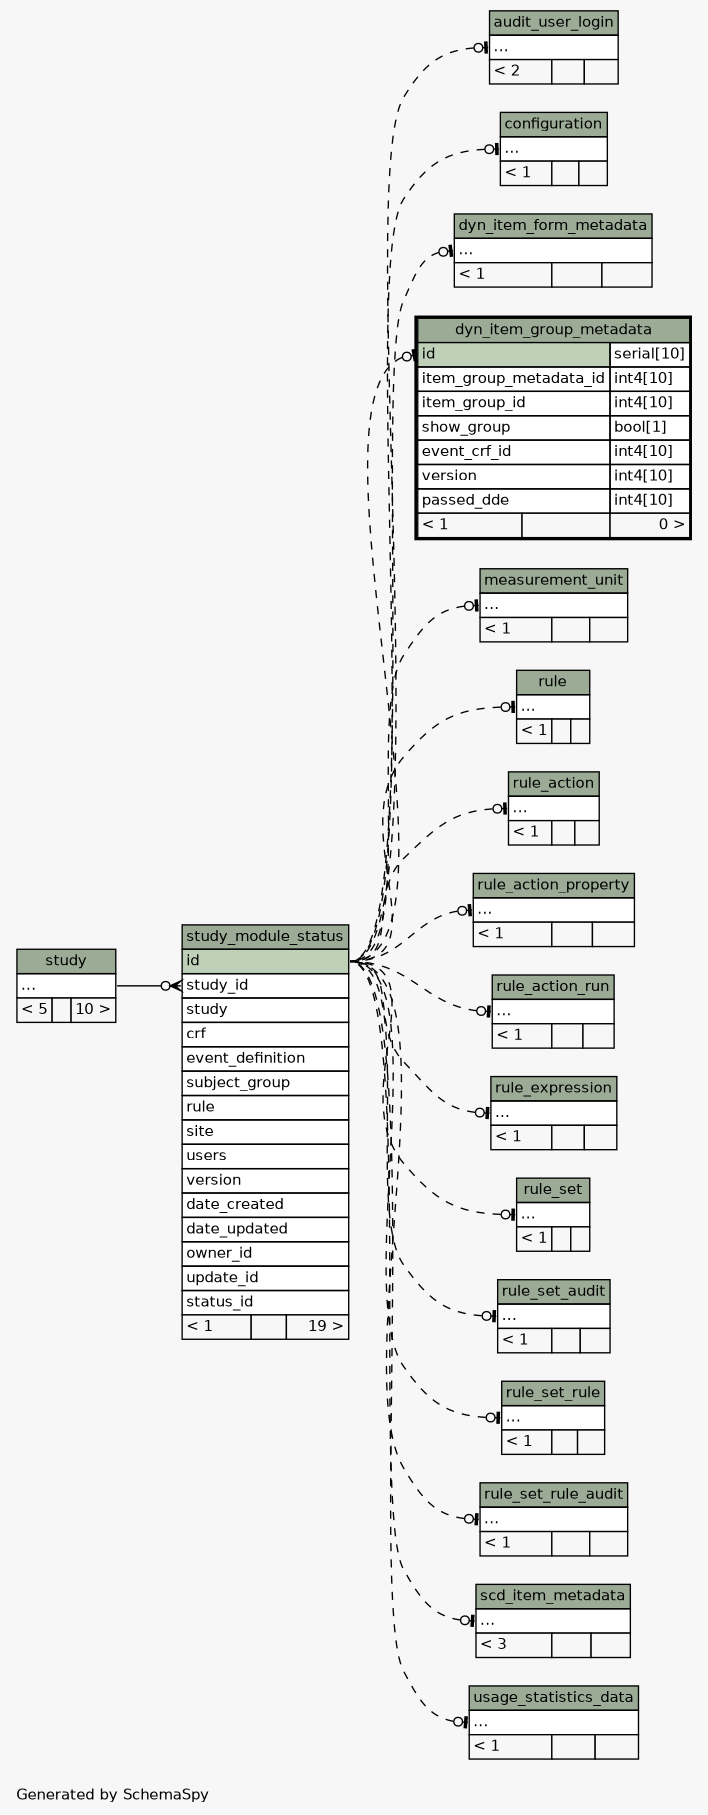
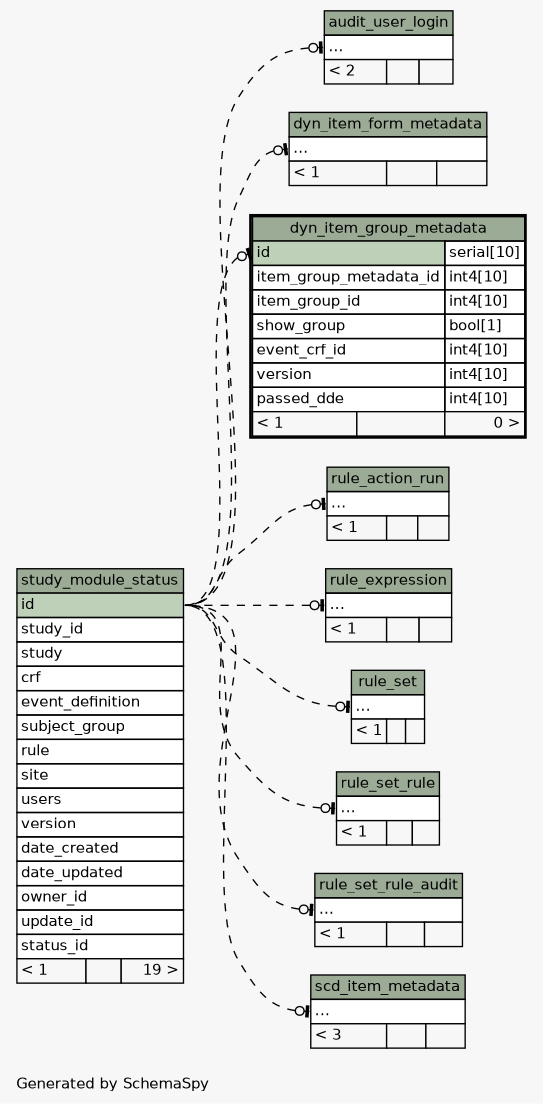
node "configuration": removed
node "measurement_unit": removed
node "rule": removed
node "rule_action": removed
node "rule_action_property": removed
node "study": removed
node "rule_set_audit": removed
node "usage_statistics_data": removed
